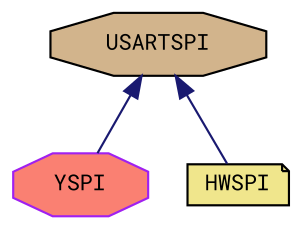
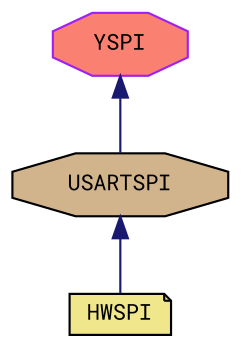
edge "YSPI" -> "USARTSPI": reversed
